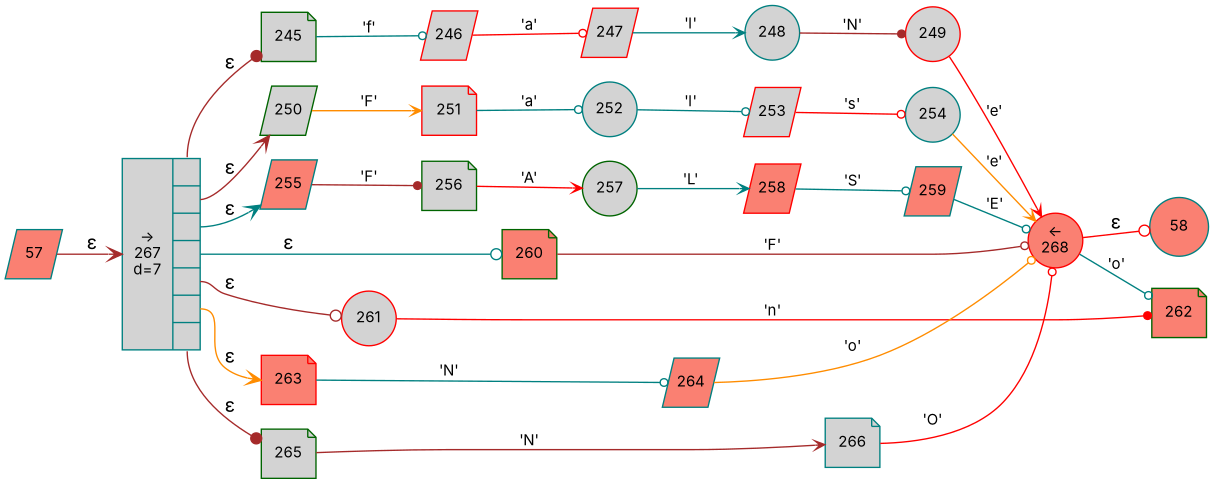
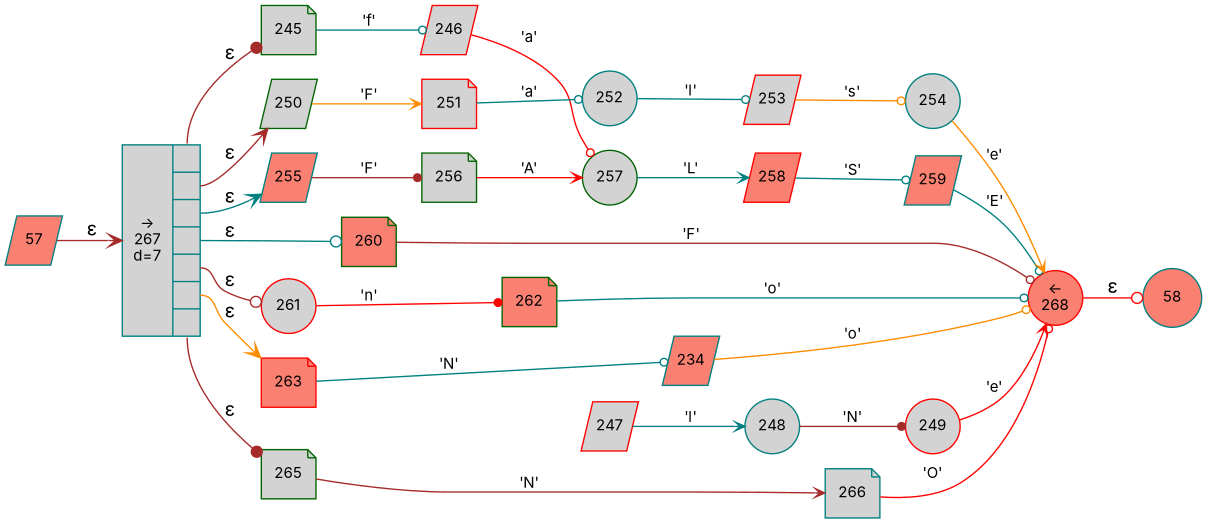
edge "246" -> "247": now "246" -> "257"
edge "253" -> "254": color red -> darkorange
edge "← 268" -> "262": reversed
node "264": label "264" -> "234"
